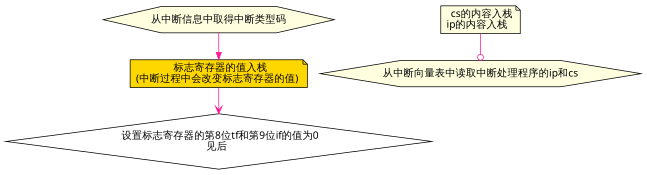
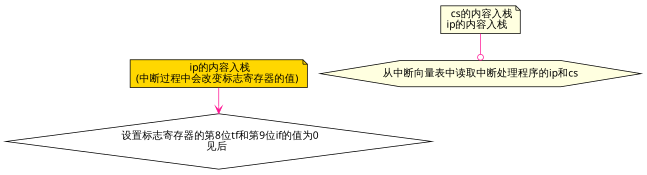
node "从中断信息中取得中断类型码": removed
node "标志寄存器的值入栈 (中断过程中会改变标志寄存器的值)": label "标志寄存器的值入栈 (中断过程中会改变标志寄存器的值)" -> "ip的内容入栈 (中断过程中会改变标志寄存器的值)"
